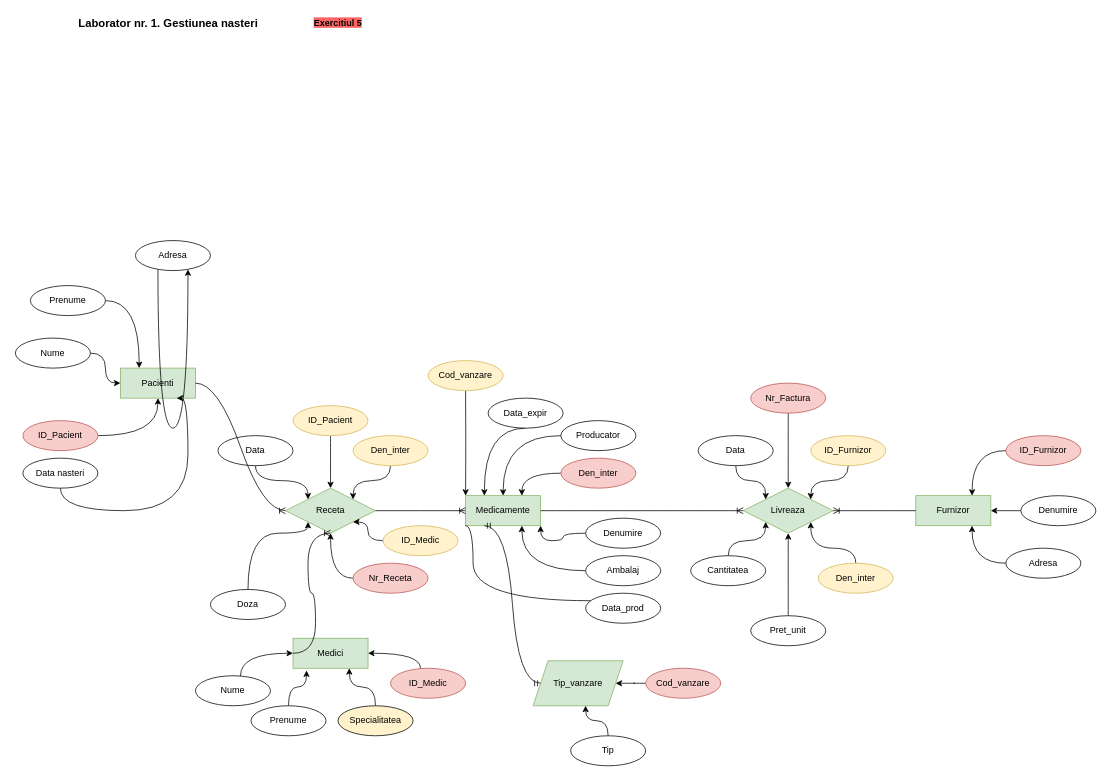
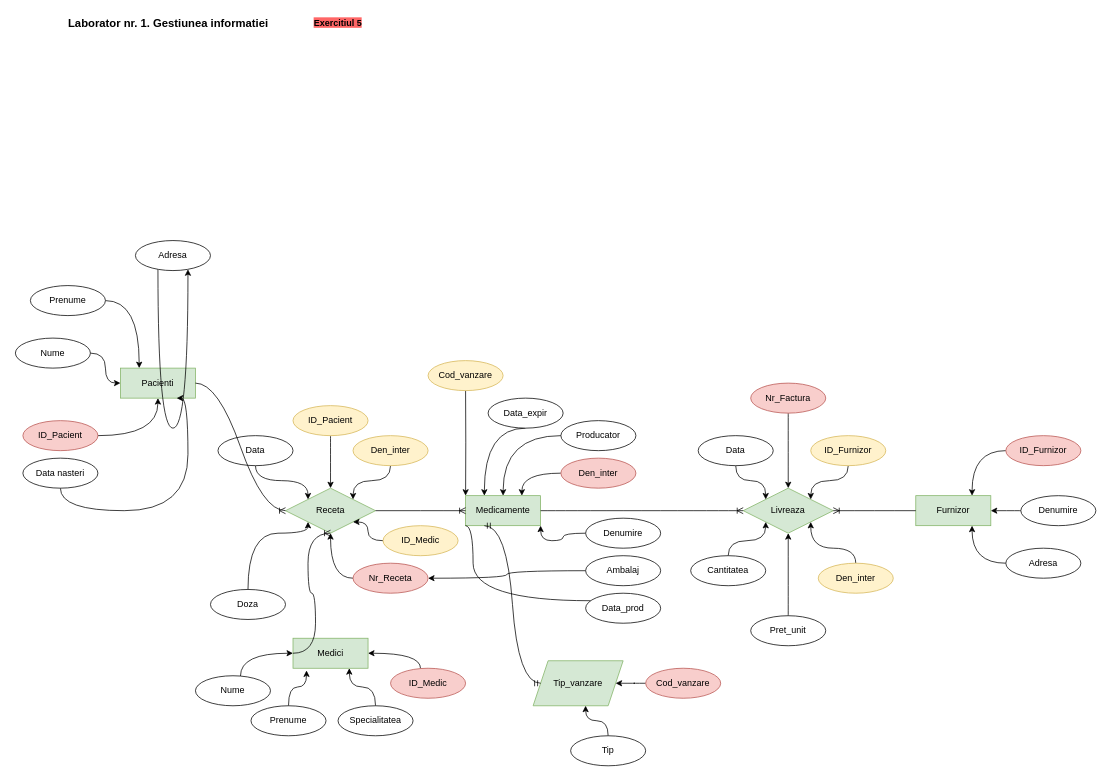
node "Laborator nr. 1. Gestiunea nasteri": label "Laborator nr. 1. Gestiunea nasteri" -> "Laborator nr. 1. Gestiunea informatiei"
edge "Ambalaj" -> "Medicamente": now "Ambalaj" -> "Nr_Receta"
node "Specialitatea": fillcolor #fff2cc -> #ffffff
